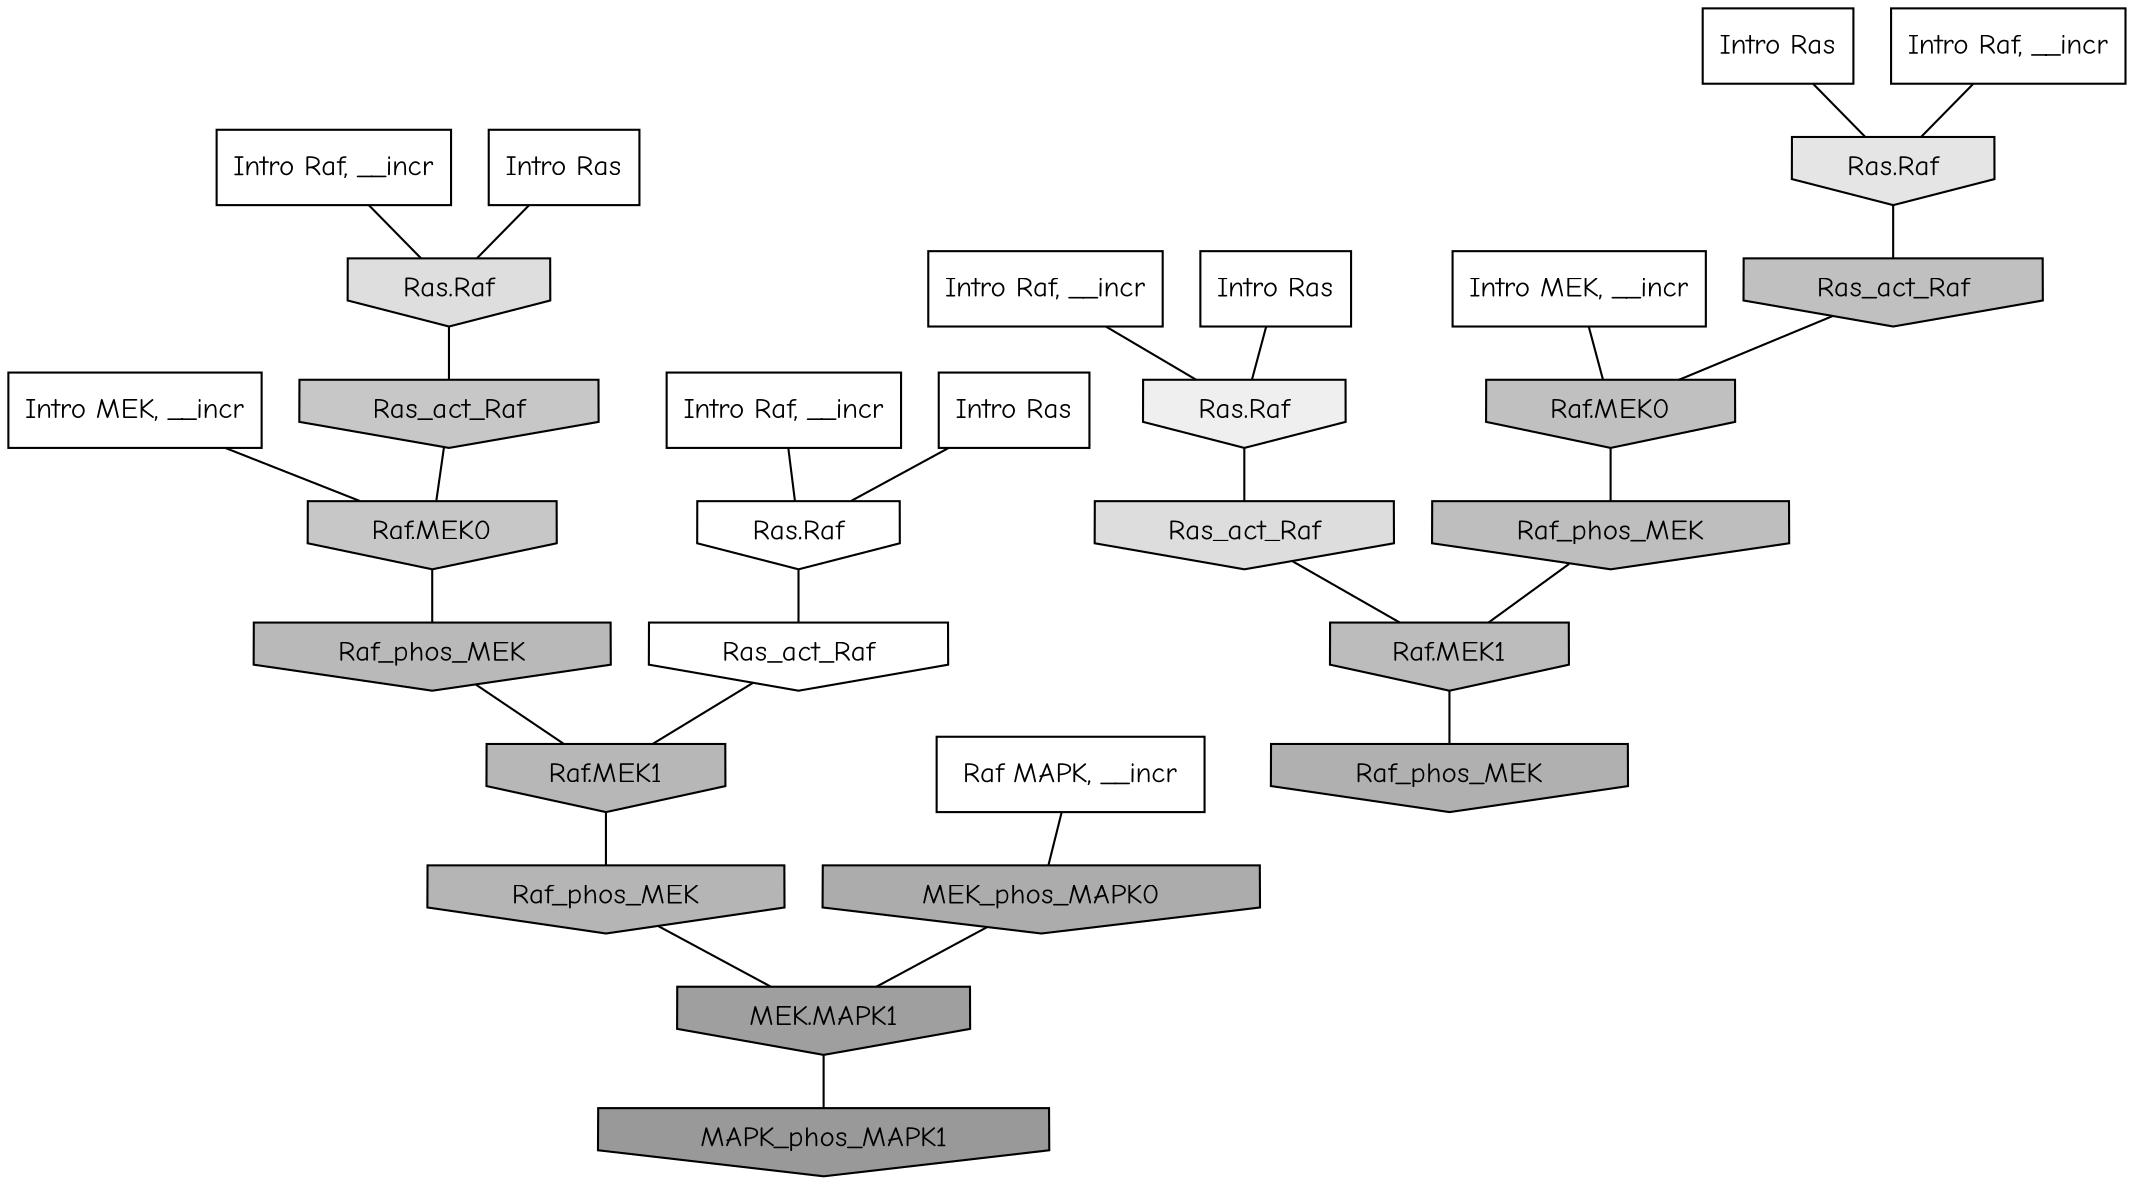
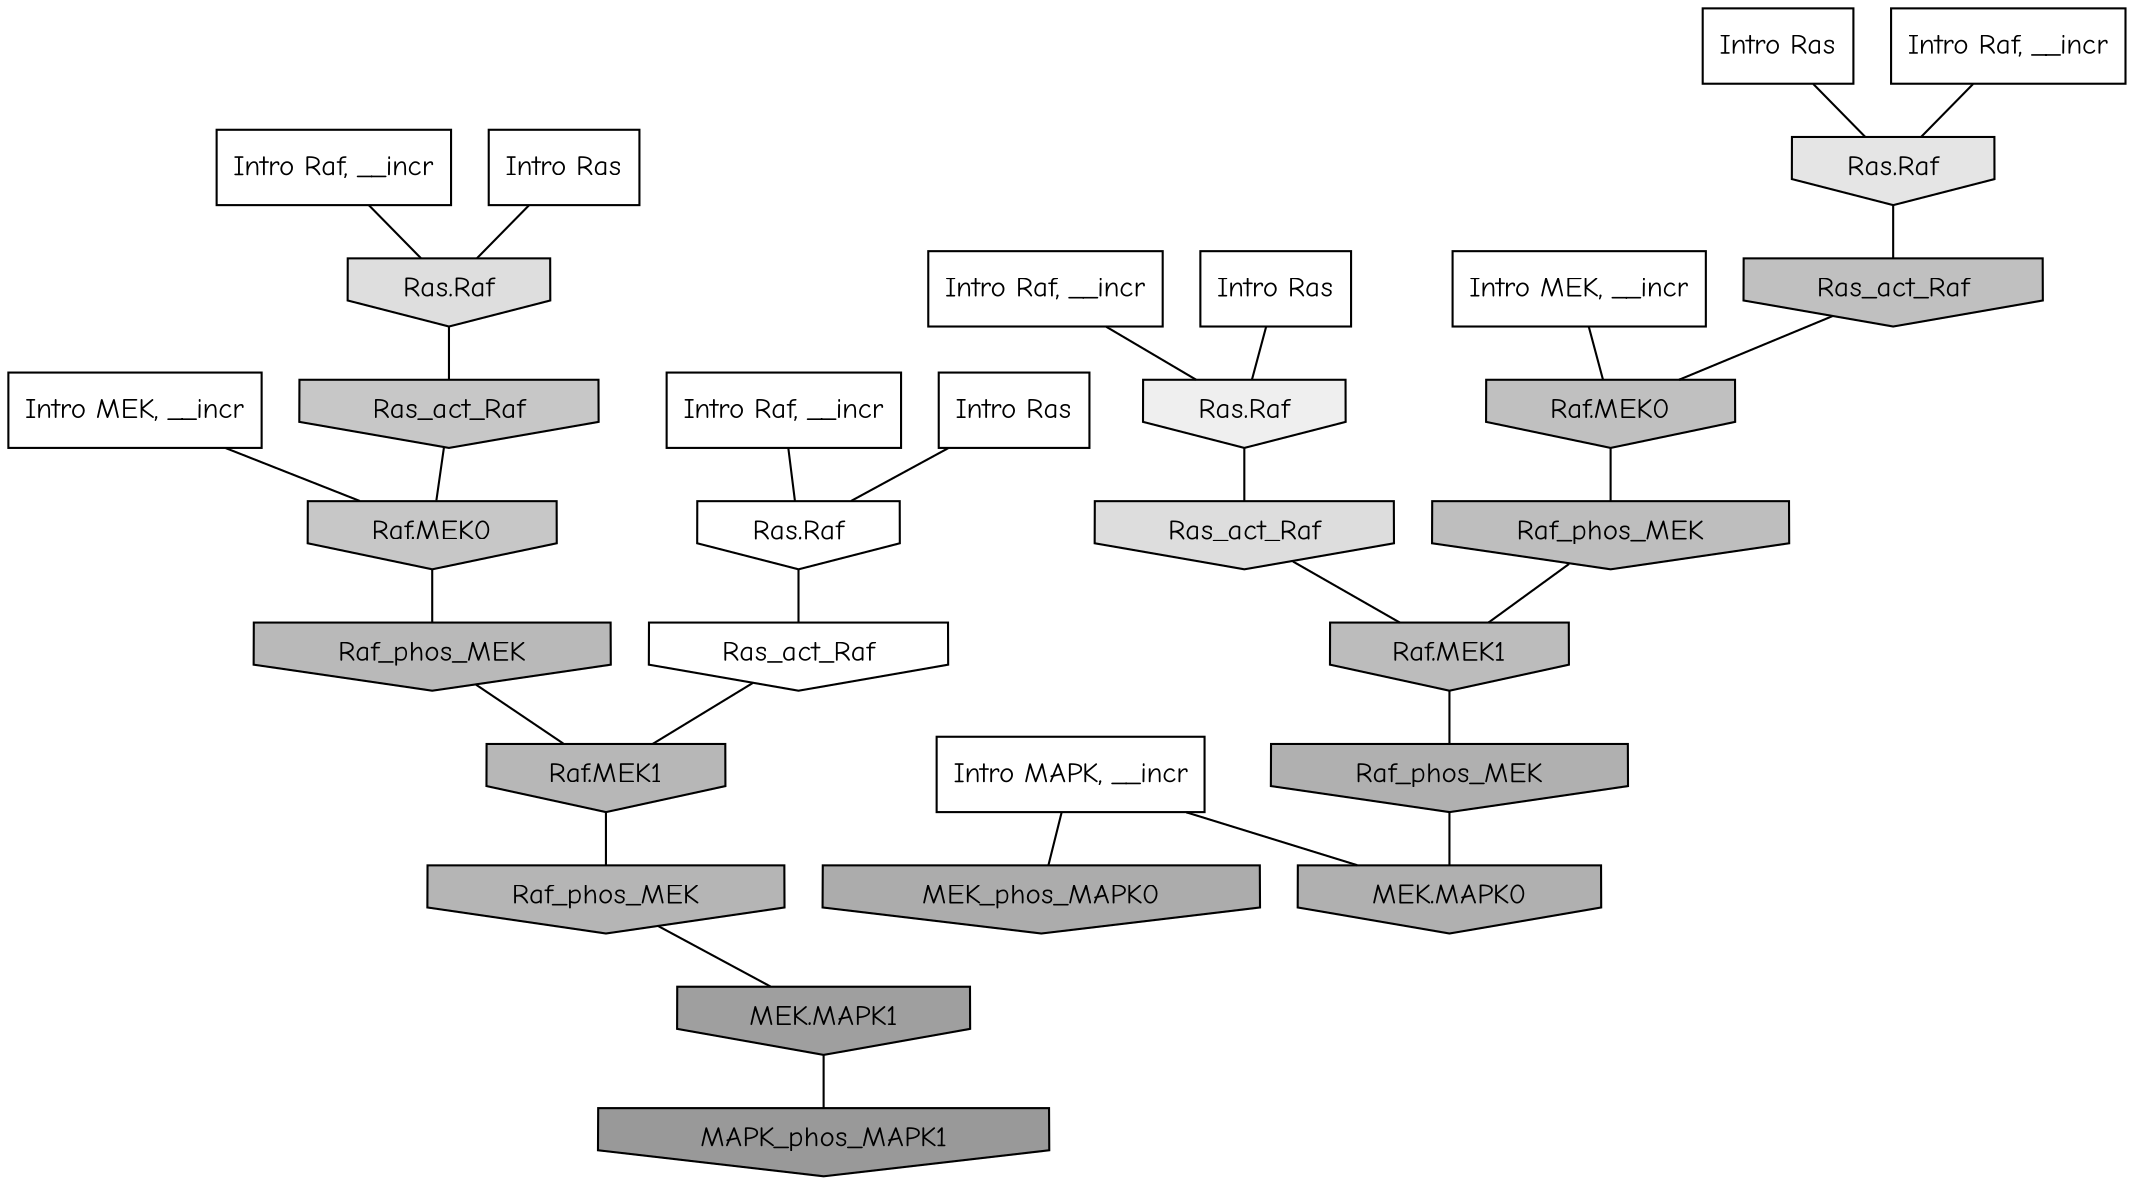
node "Raf MAPK, __incr": label "Raf MAPK, __incr" -> "Intro MAPK, __incr"
node "MEK.MAPK0": added
edge "MEK_phos_MAPK0" -- "MEK.MAPK1": removed
